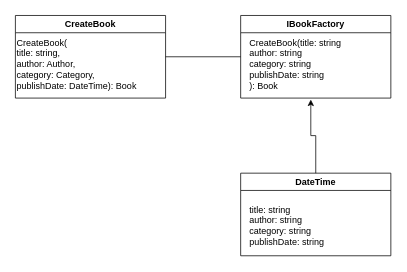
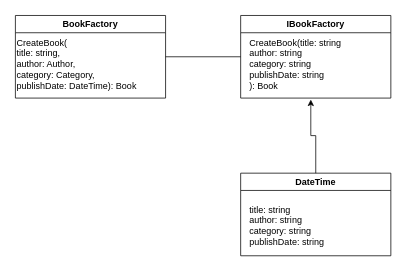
node "CreateBook": label "CreateBook" -> "BookFactory"
